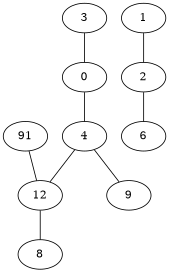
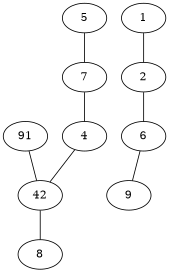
node "3": label "3" -> "5"
node "0": label "0" -> "7"
edge "4" -- "9": now "6" -- "9"
node "12": label "12" -> "42"
